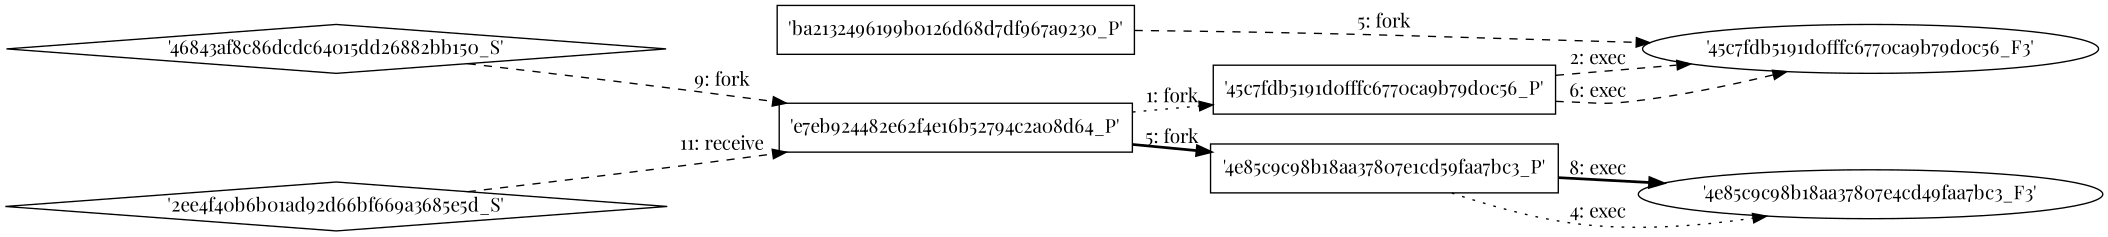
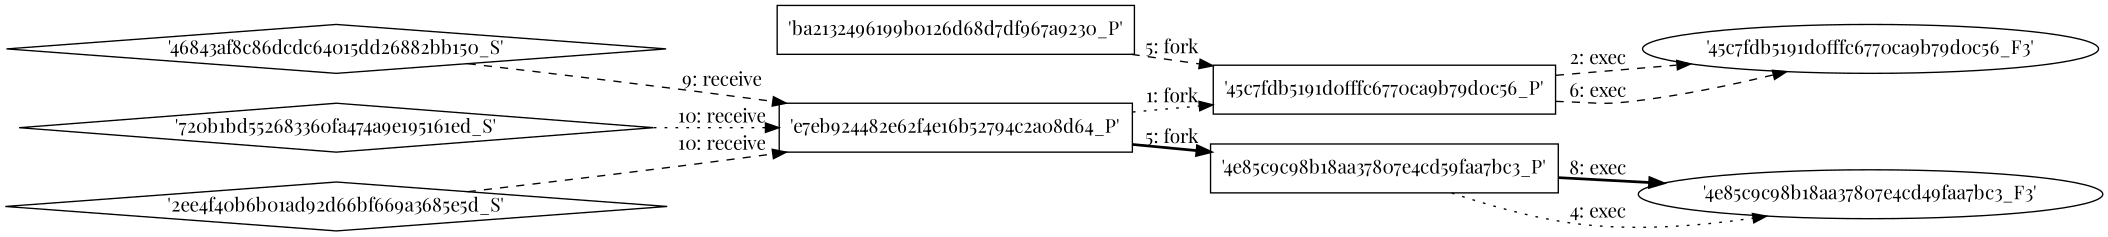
edge "'ba2132496199b0126d68d7df967a9230_P'" -> "'45c7fdb5191d0fffc6770ca9b79d0c56_F3'": now "'ba2132496199b0126d68d7df967a9230_P'" -> "'45c7fdb5191d0fffc6770ca9b79d0c56_P'"
edge "'46843af8c86dcdc64015dd26882bb150_S'" -> "'e7eb924482e62f4e16b52794c2a08d64_P'": label "9: fork" -> "9: receive"
node "'720b1bd552683360fa474a9e195161ed_S'": added
edge "'2ee4f40b6b01ad92d66bf669a3685e5d_S'" -> "'e7eb924482e62f4e16b52794c2a08d64_P'": label "11: receive" -> "10: receive"
node "'4e85c9c98b18aa37807e1cd59faa7bc3_P'": label "'4e85c9c98b18aa37807e1cd59faa7bc3_P'" -> "'4e85c9c98b18aa37807e4cd59faa7bc3_P'"
